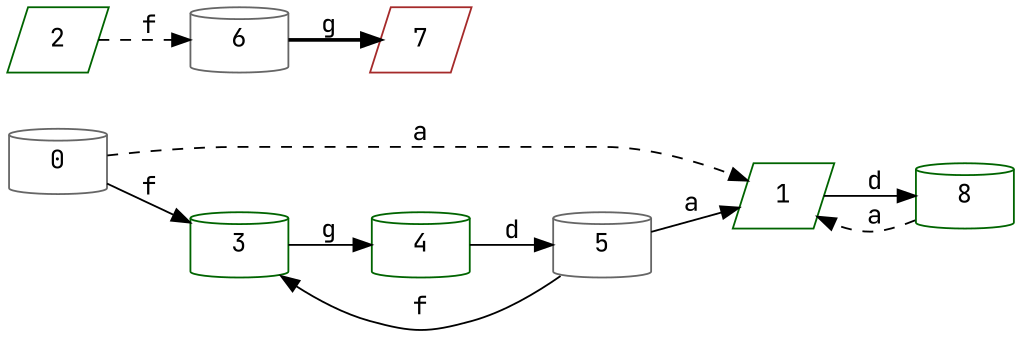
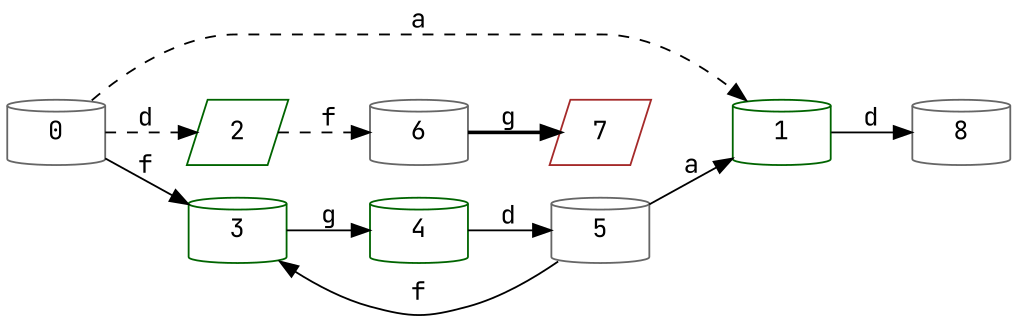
edge "0" -> "2": added, label "d"
node "1": shape parallelogram -> cylinder
node "8": color darkgreen -> gray40
edge "8" -> "1": removed, label "a"
